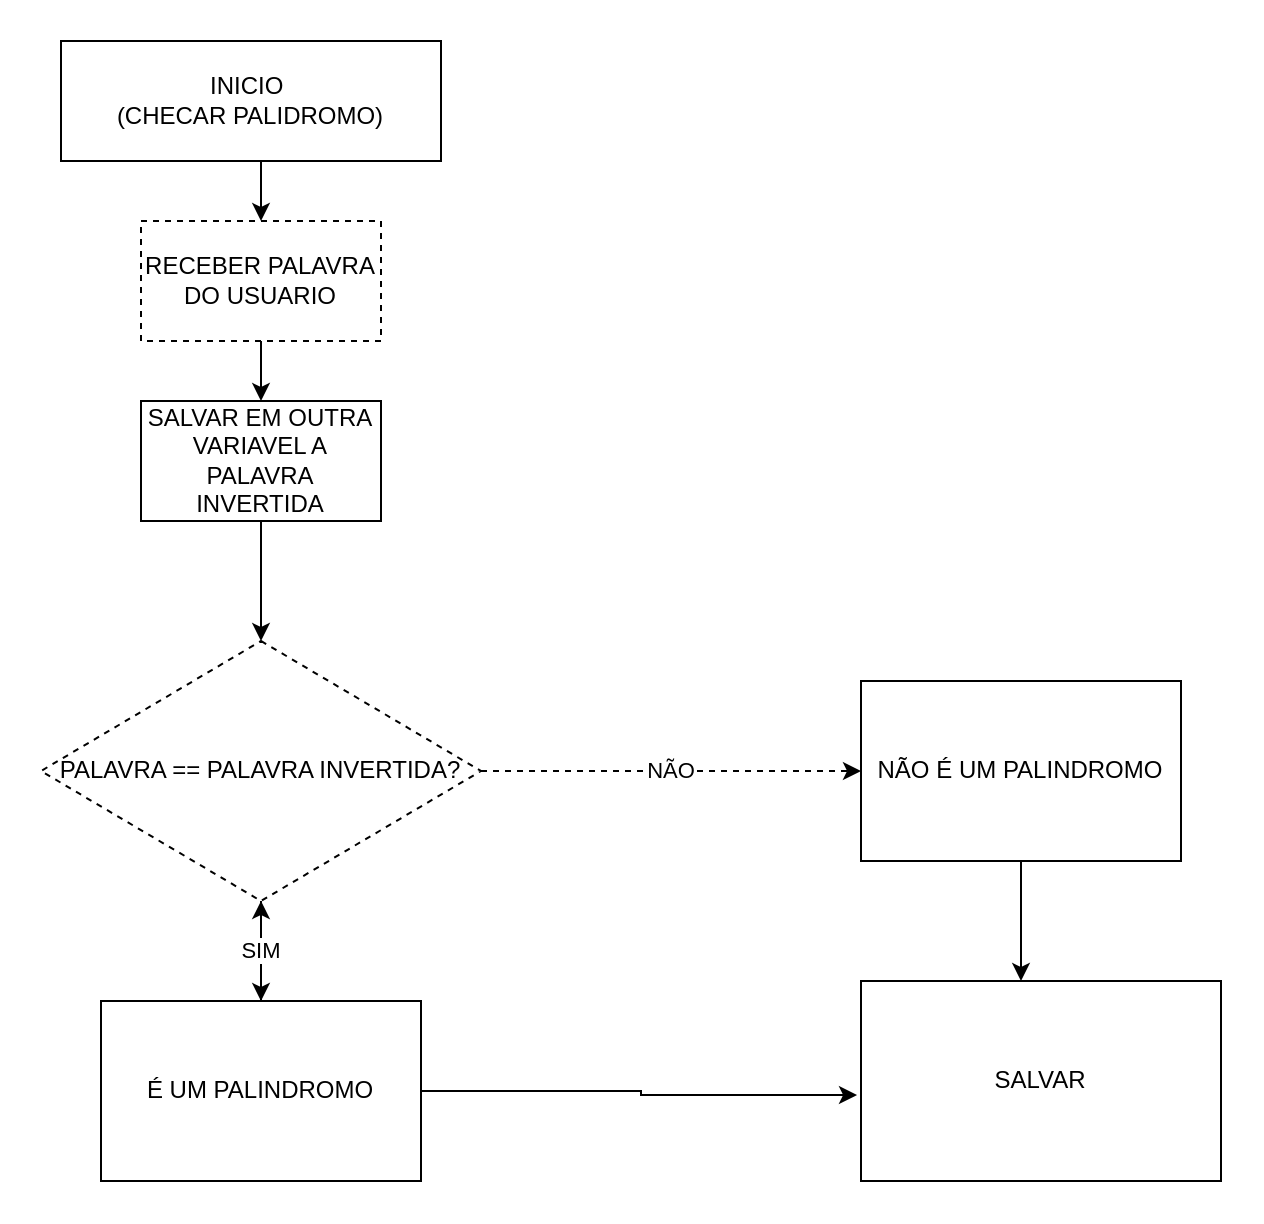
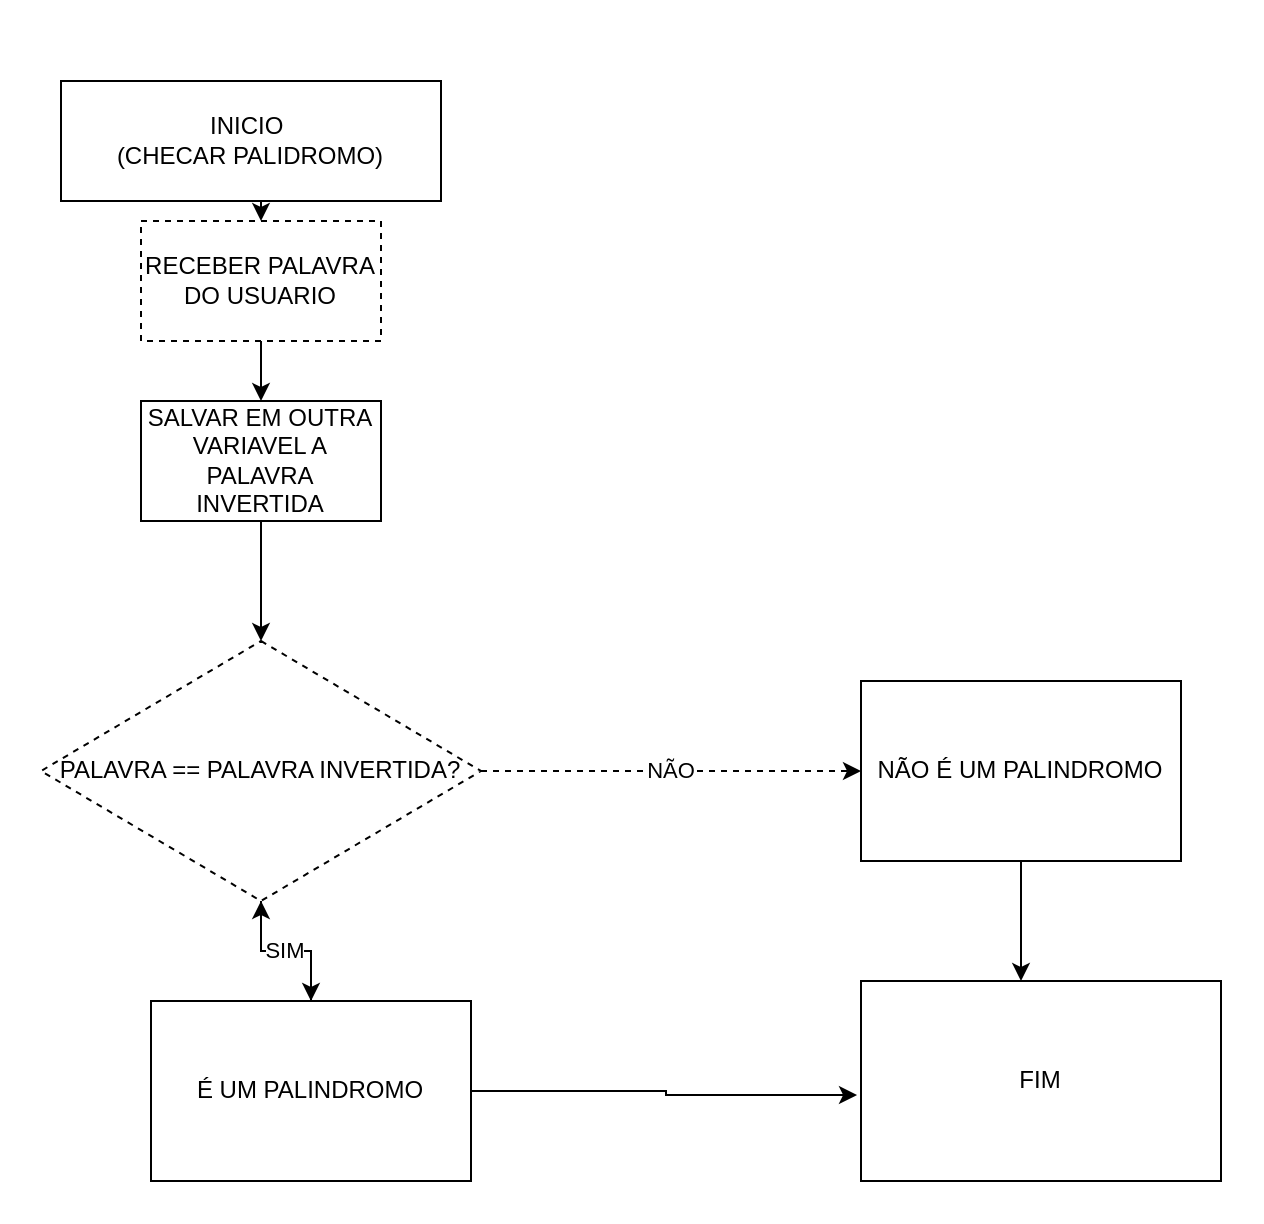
node "INICIO (CHECAR PALIDROMO)": moved (251, 101) -> (251, 141)
node "SALVAR": label "SALVAR" -> "FIM"
node "É UM PALINDROMO": moved (261, 1091) -> (311, 1091)
